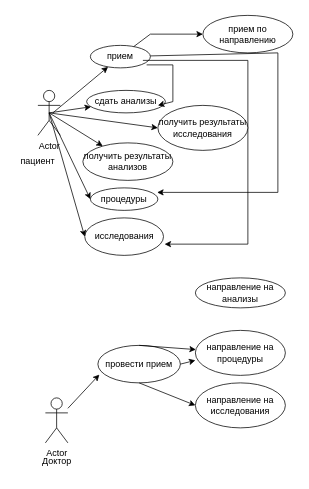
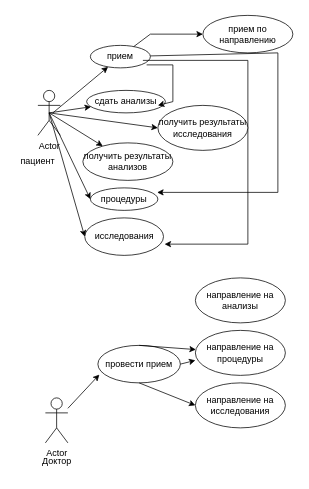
node "направление на анализы": size 90x30 -> 90x45
